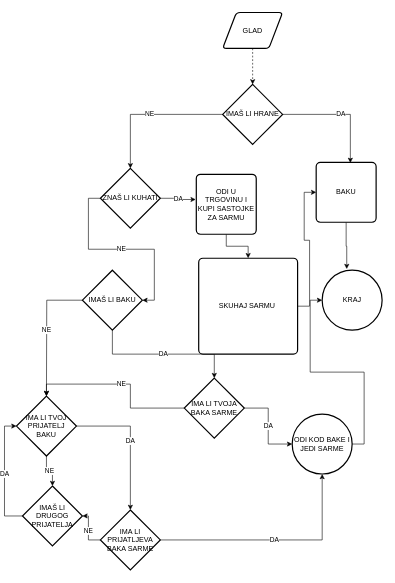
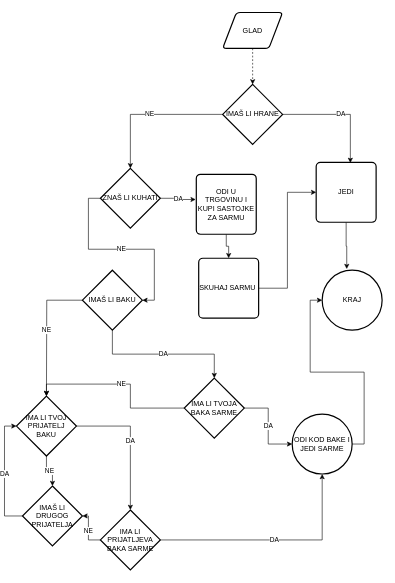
node "BAKU": label "BAKU" -> "JEDI"
node "SKUHAJ SARMU": size 99x96 -> 60x60
